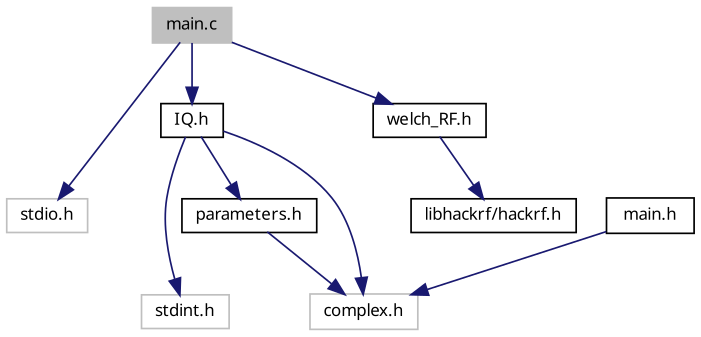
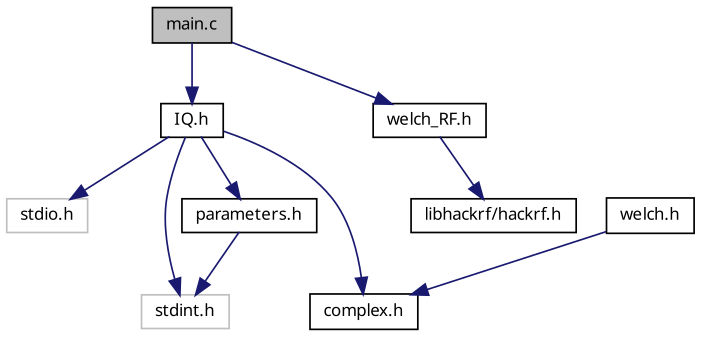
node "main.c": color grey75 -> black
edge "main.c" -> "stdio.h": now "IQ.h" -> "stdio.h"
node "main.h": label "main.h" -> "welch.h"
edge "parameters.h" -> "complex.h": now "parameters.h" -> "stdint.h"
node "complex.h": color grey75 -> black
